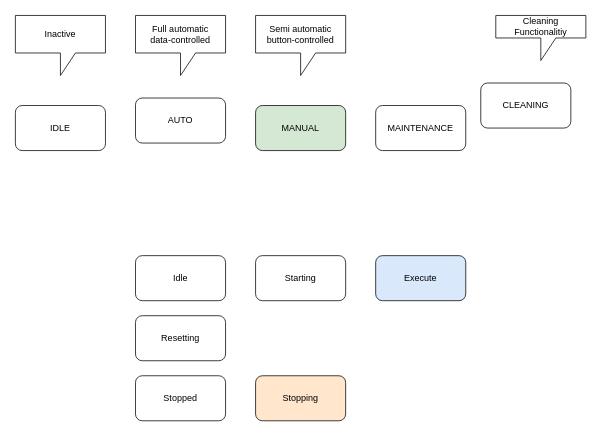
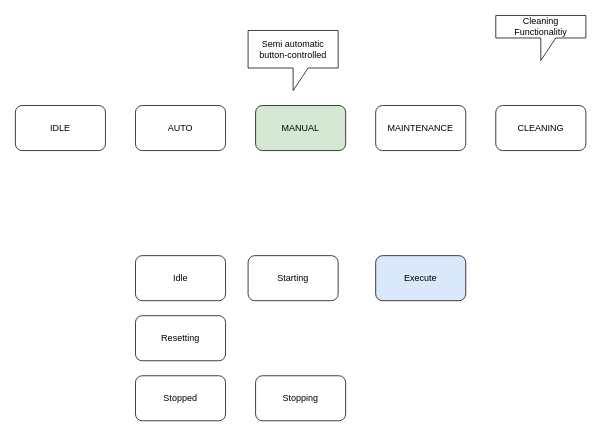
node "Inactive": removed
node "Full automatic data-controlled": removed
node "Semi automatic button-controlled": moved (300, 45) -> (293, 60)
node "CLEANING": moved (525, 105) -> (540, 128)
node "AUTO": moved (180, 120) -> (180, 128)
node "Starting": moved (300, 278) -> (293, 278)
node "Stopping": fillcolor #ffe6cc -> #ffffff
